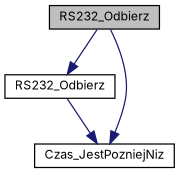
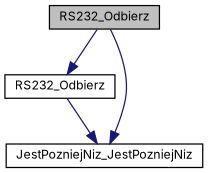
node "Czas_JestPozniejNiz": label "Czas_JestPozniejNiz" -> "JestPozniejNiz_JestPozniejNiz"
